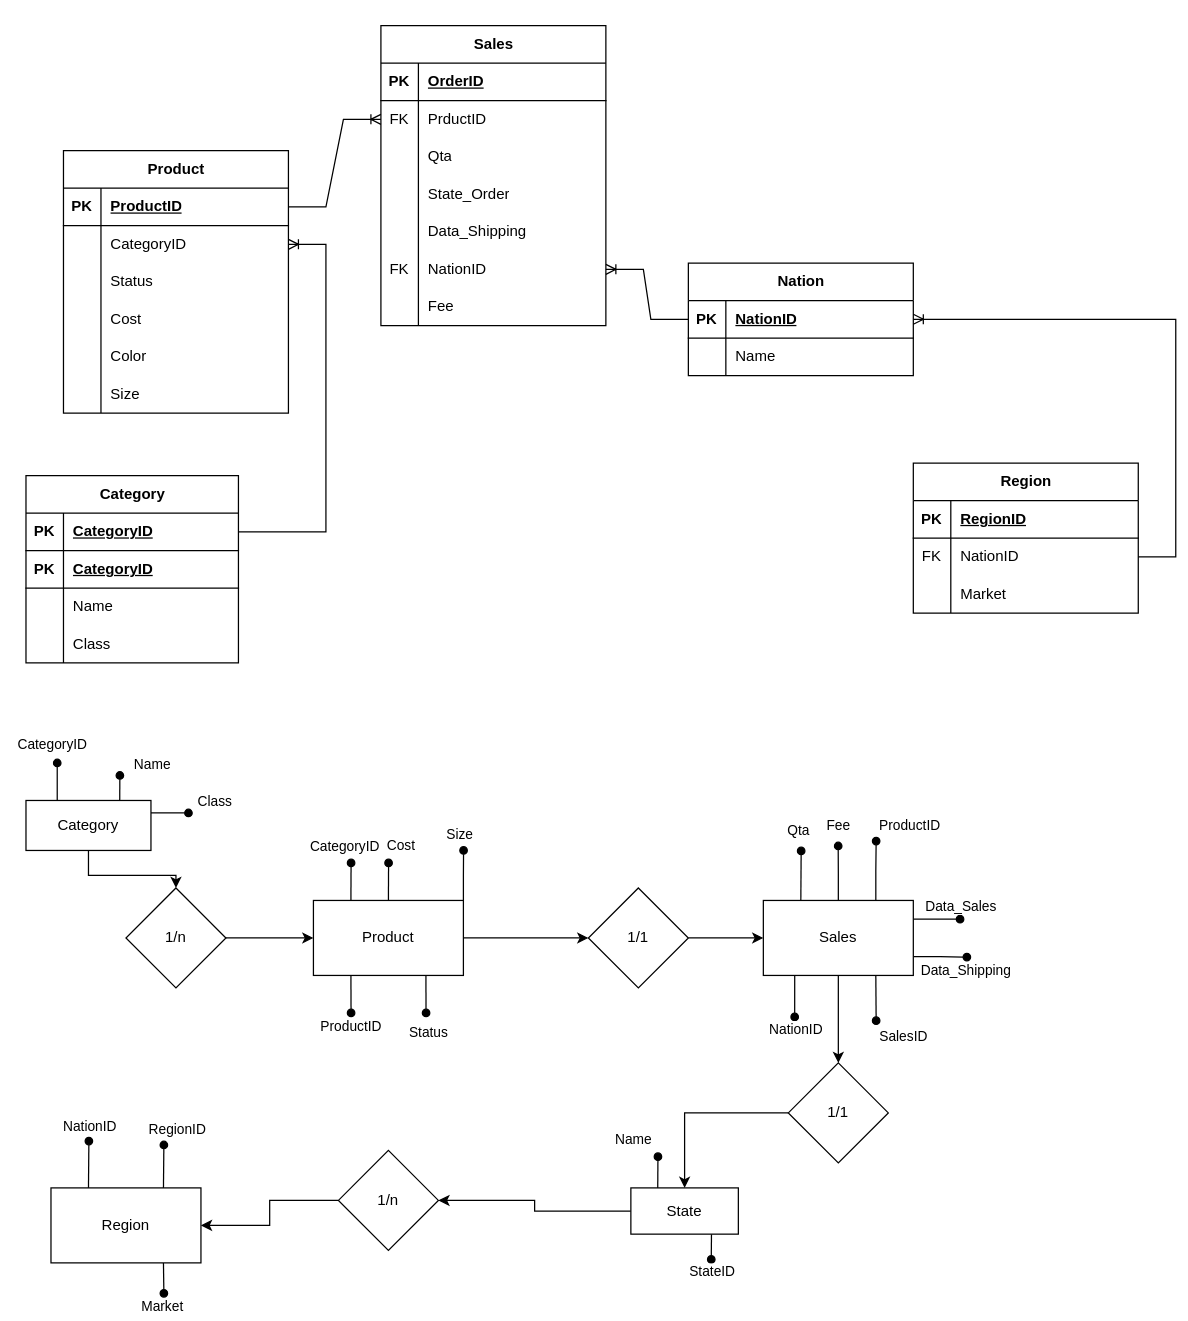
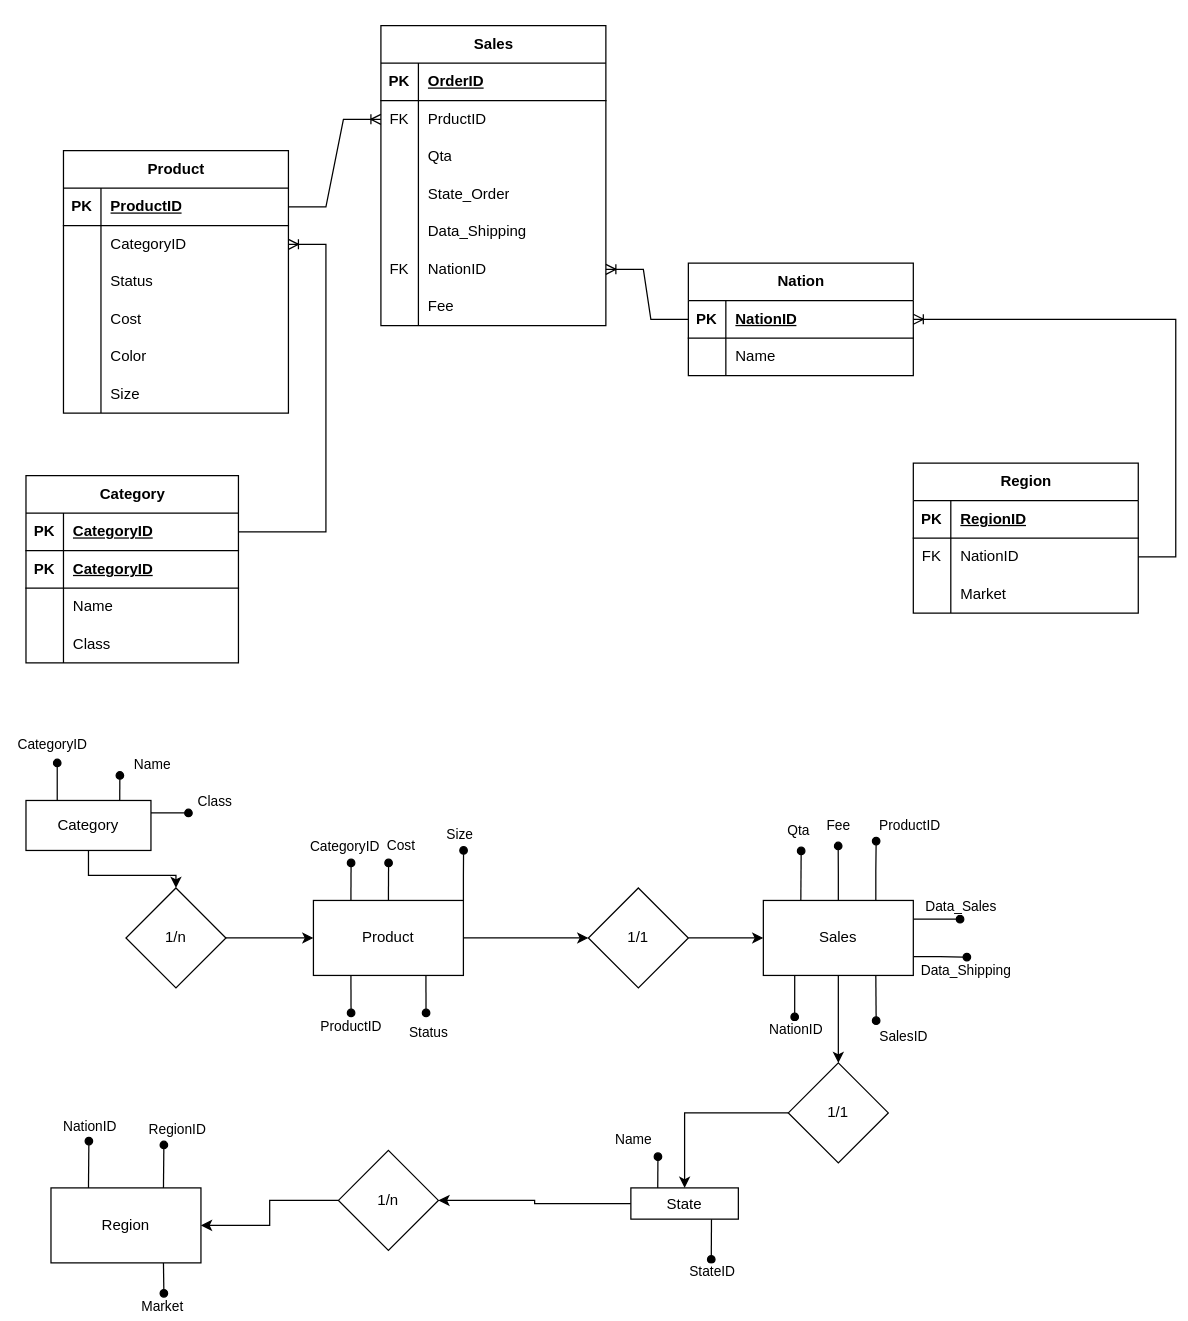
node "State": size 108x46 -> 108x31
